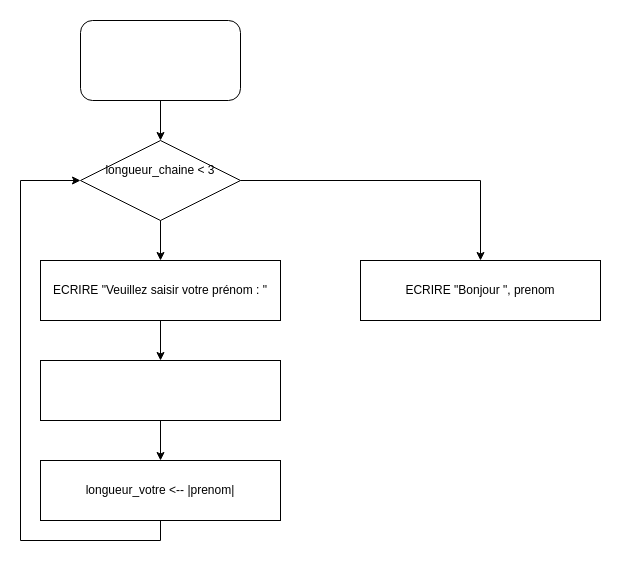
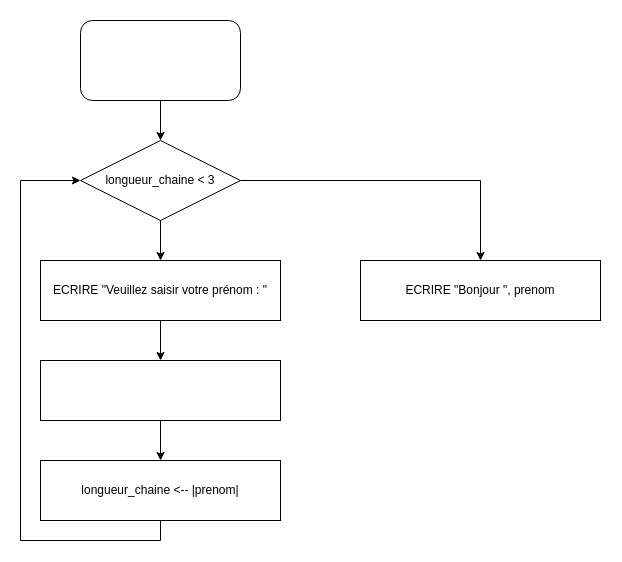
node "longueur_chaine < 3": moved (161, 171) -> (161, 181)
node "longueur_votre <-- |prenom|": label "longueur_votre <-- |prenom|" -> "longueur_chaine <-- |prenom|"
